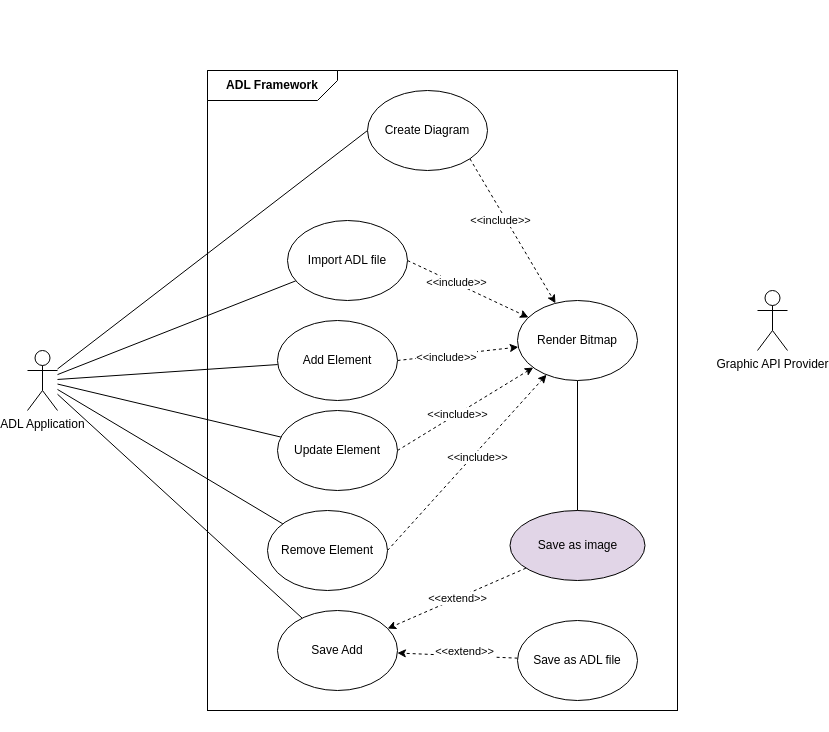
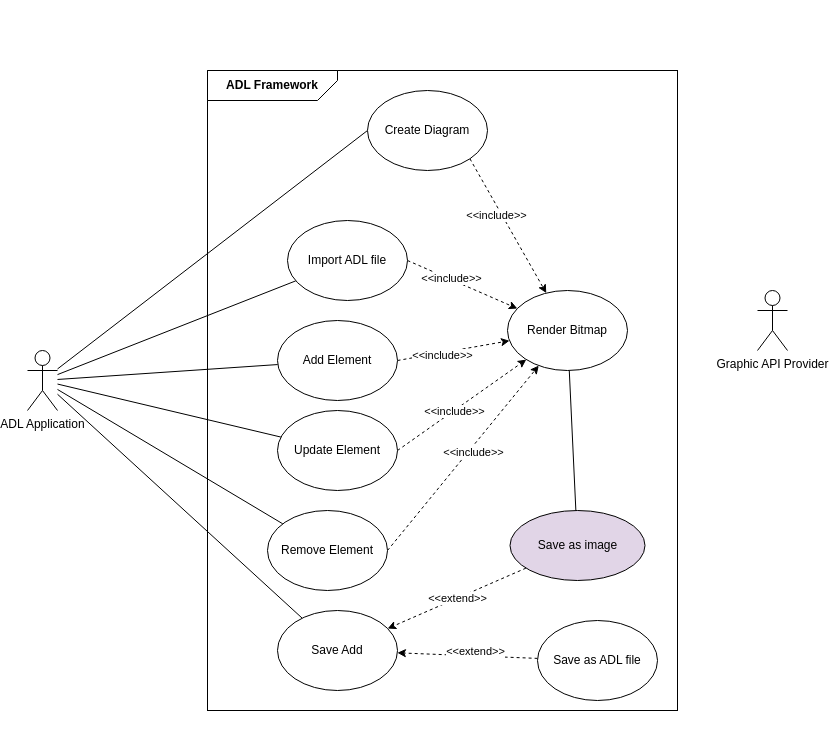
node "Render Bitmap": moved (578, 341) -> (568, 331)
node "Save as ADL file": moved (578, 661) -> (598, 661)
